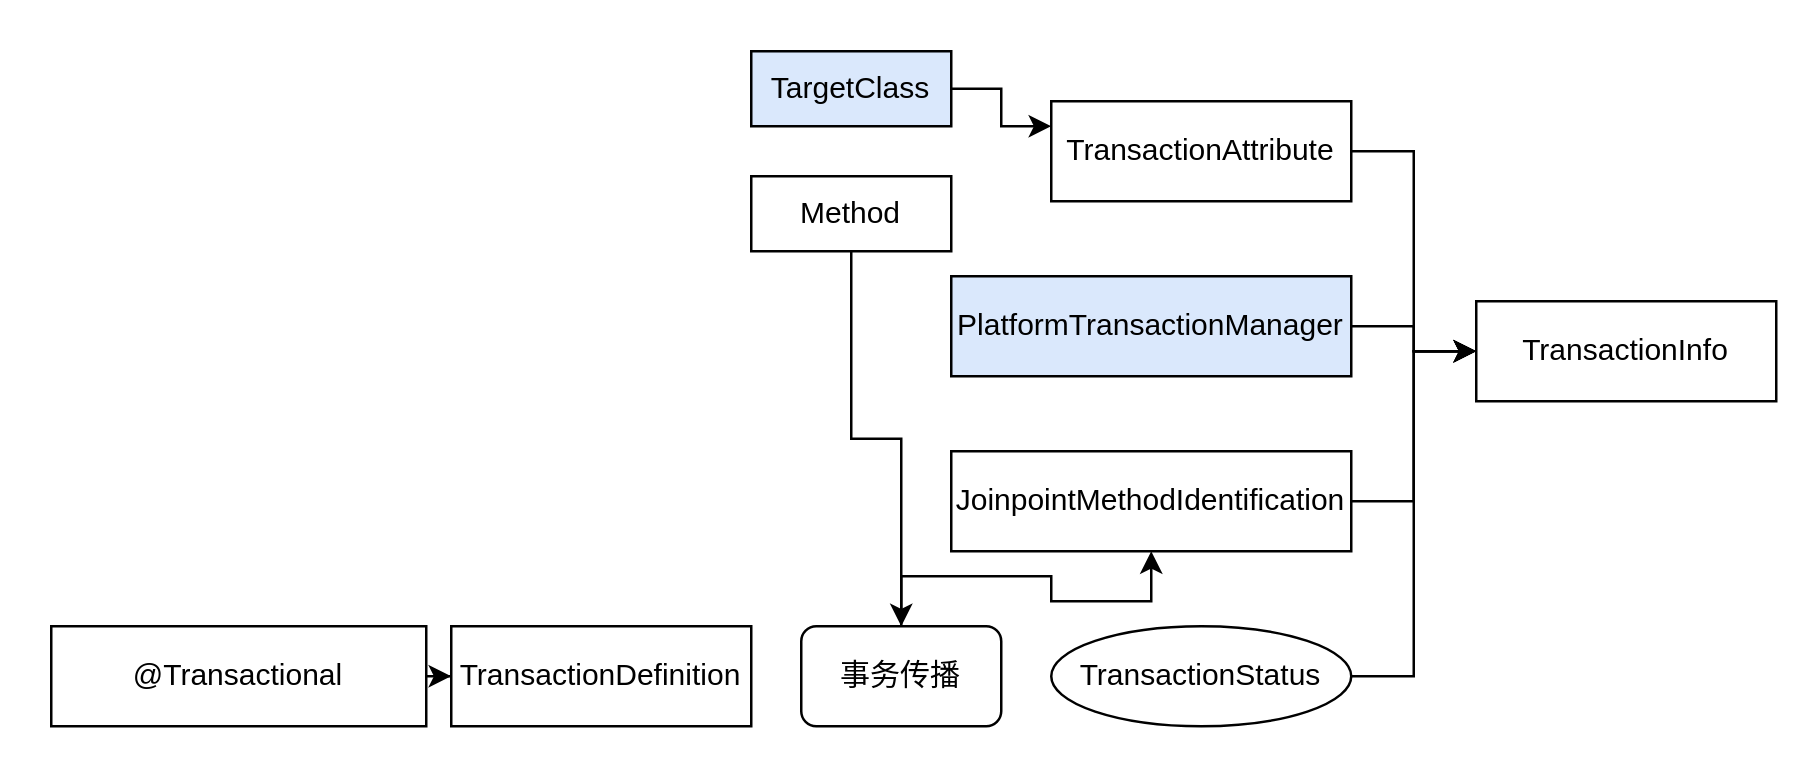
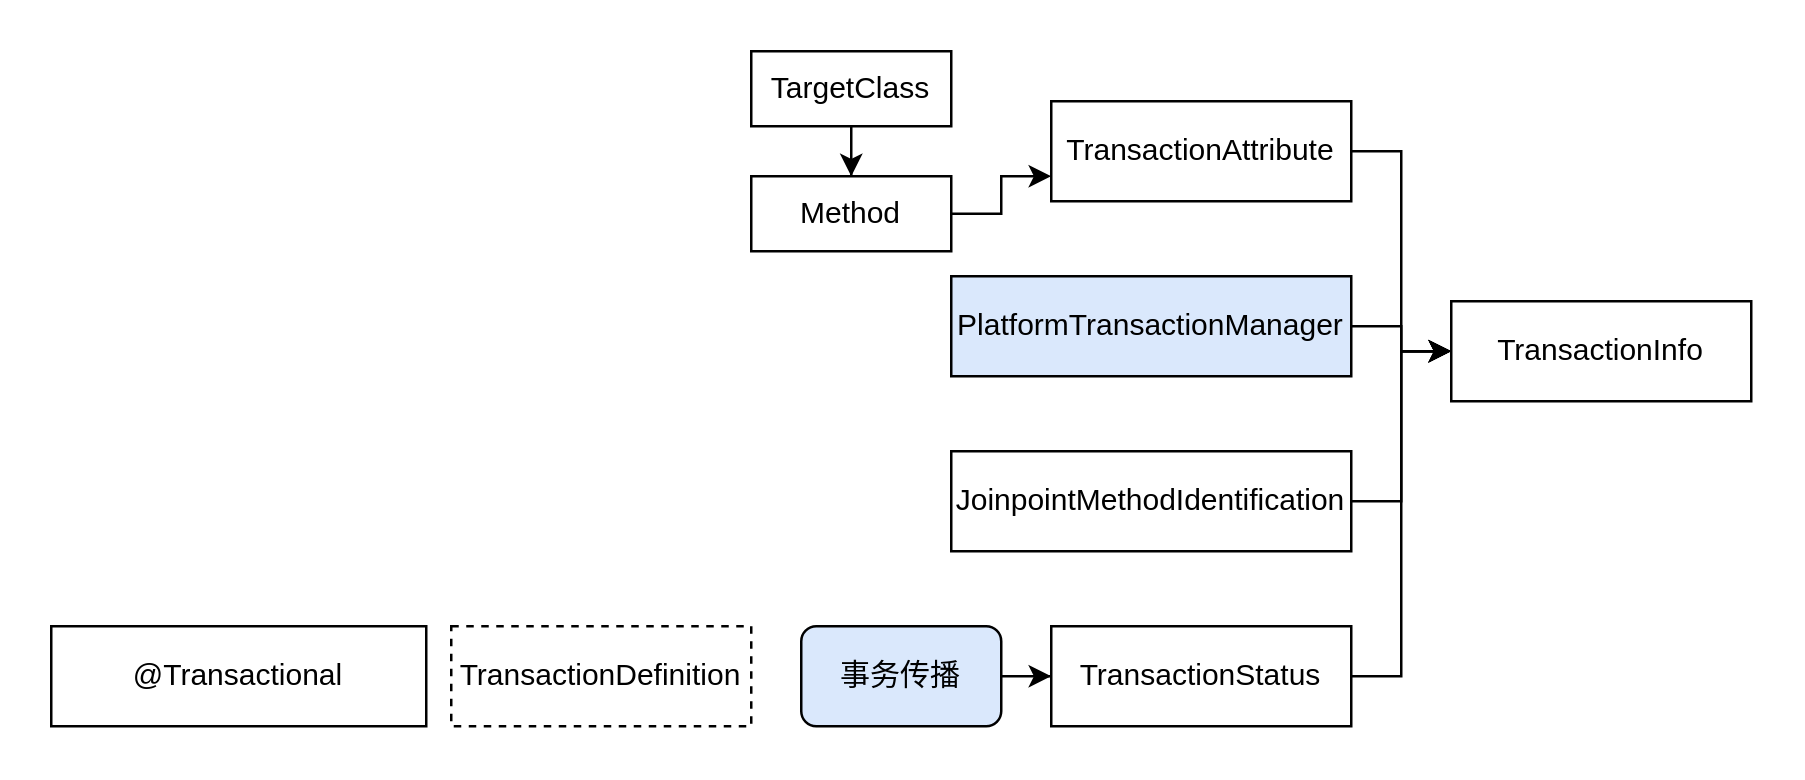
node "TargetClass": fillcolor #dae8fc -> #ffffff
edge "TargetClass" -> "TransactionAttribute": now "TargetClass" -> "Method"
node "TransactionInfo": moved (1626, 351) -> (1601, 351)
edge "Method" -> "事务传播": now "Method" -> "TransactionAttribute"
edge "事务传播" -> "JoinpointMethodIdentification": now "事务传播" -> "TransactionStatus"
edge "@Transactional" -> "TransactionDefinition": removed
node "TransactionDefinition": style solid -> dashed
node "事务传播": fillcolor #ffffff -> #dae8fc
node "TransactionStatus": shape ellipse -> rectangle
